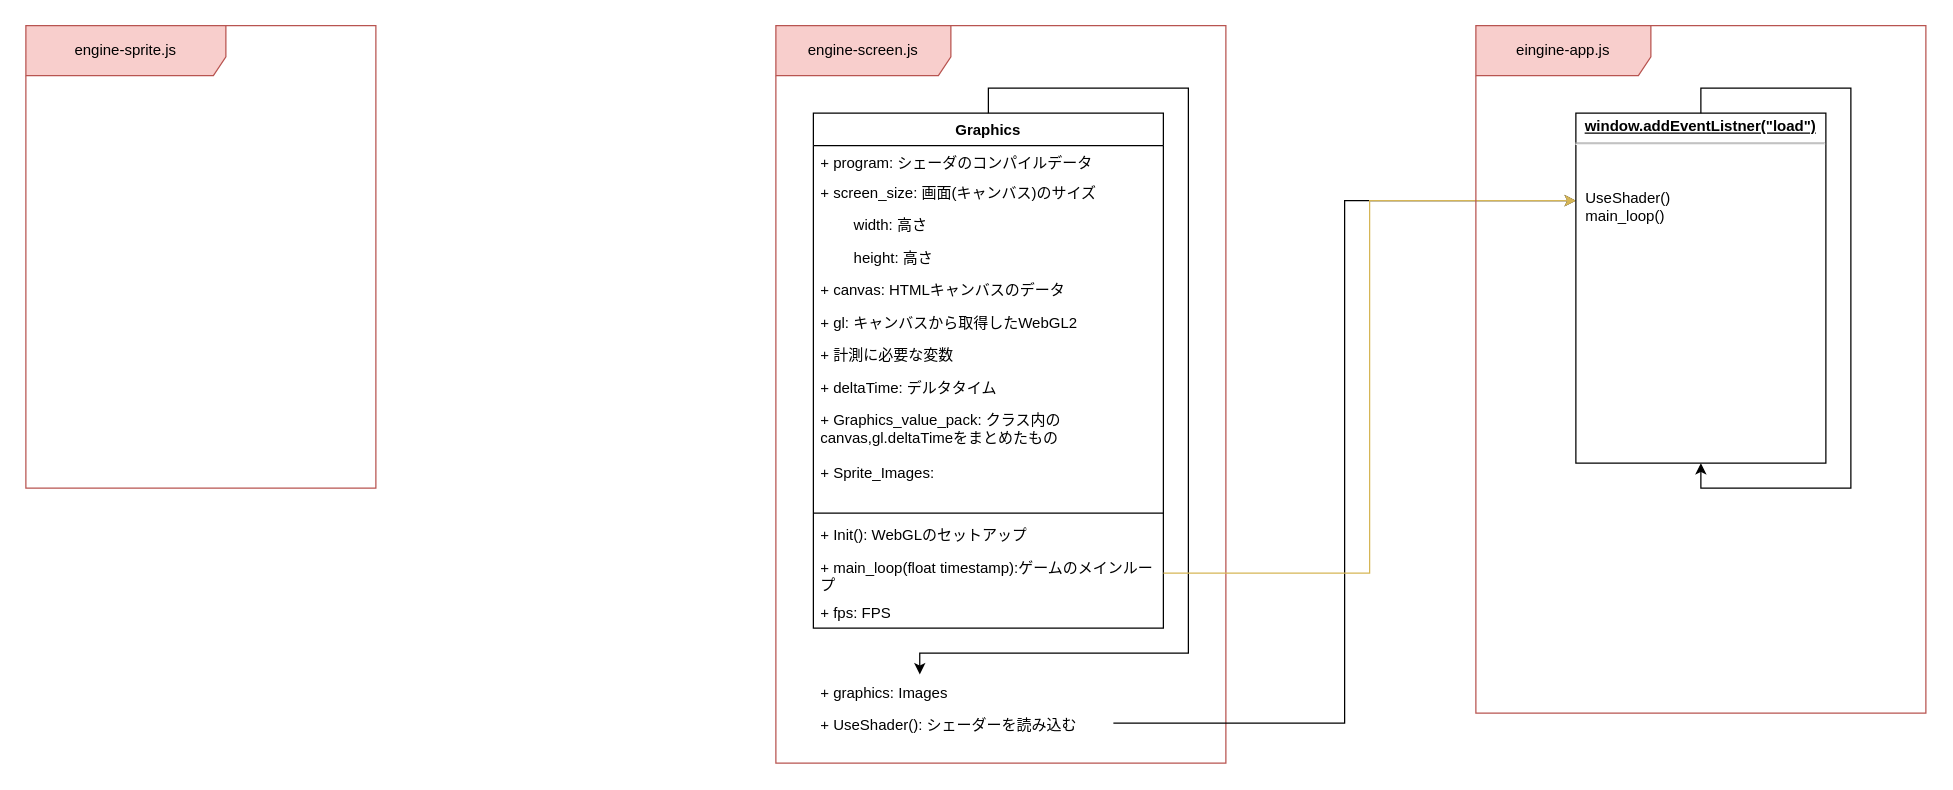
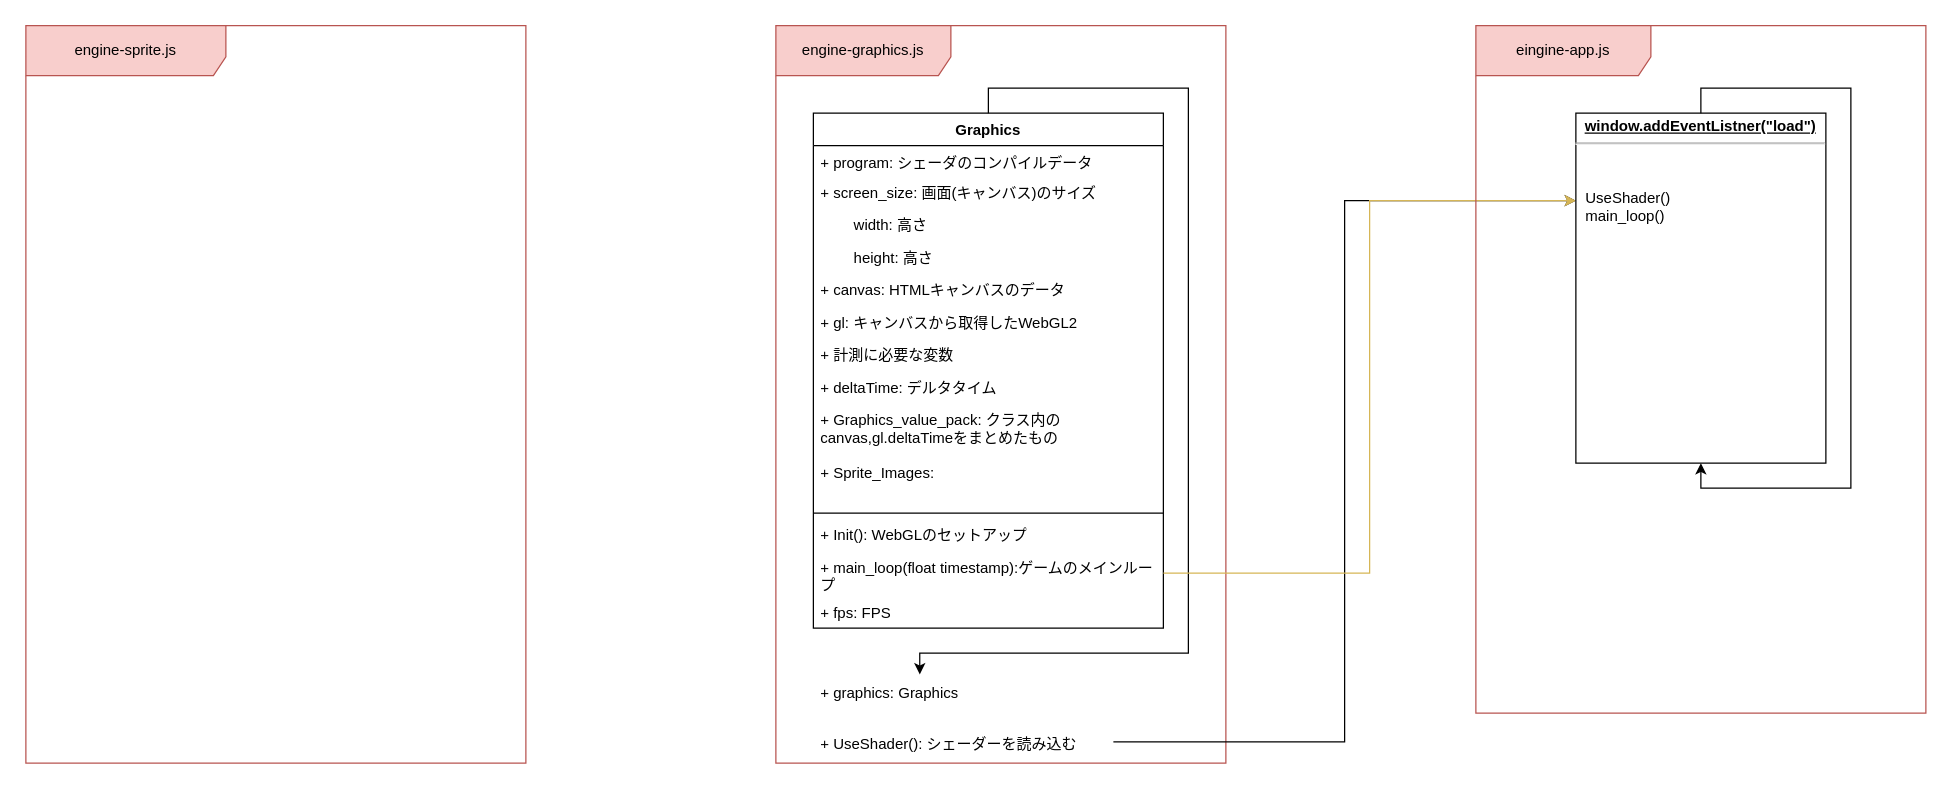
node "engine-screen.js": label "engine-screen.js" -> "engine-graphics.js"
node "engine-sprite.js": size 350x463 -> 500x738
node "+ graphics: Images": label "+ graphics: Images" -> "+ graphics: Graphics"
node "+ UseShader(): シェーダーを読み込む": moved (963, 723) -> (963, 742)
